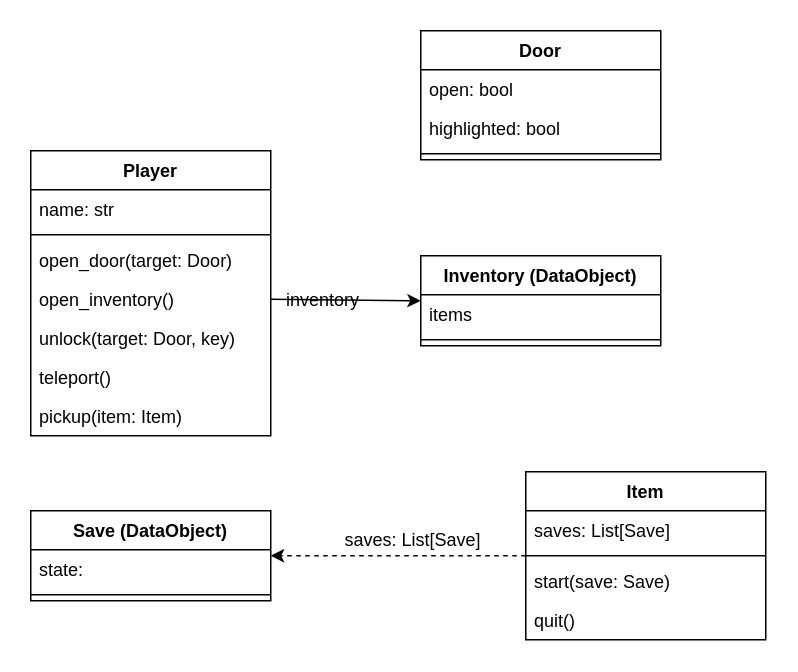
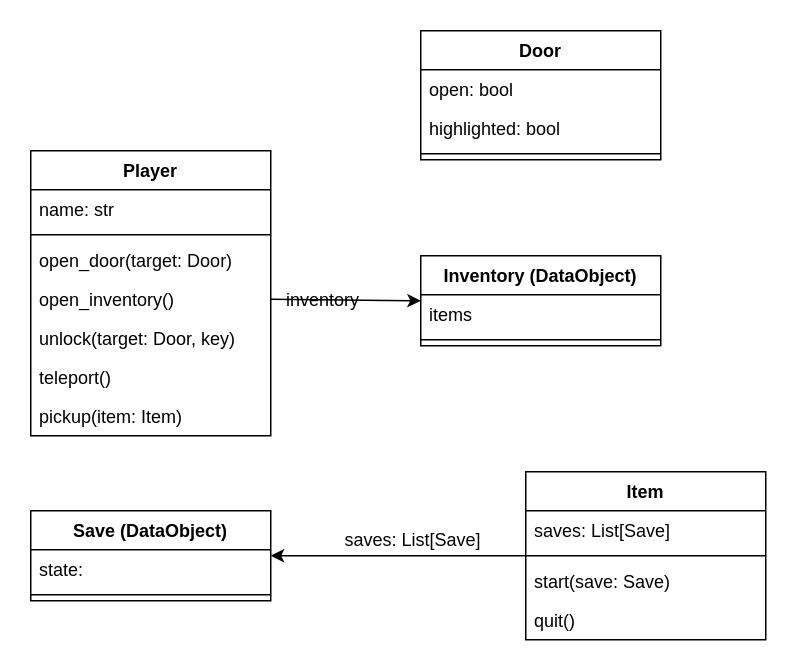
edge "Item" -> "Save (DataObject)": style dashed -> solid
